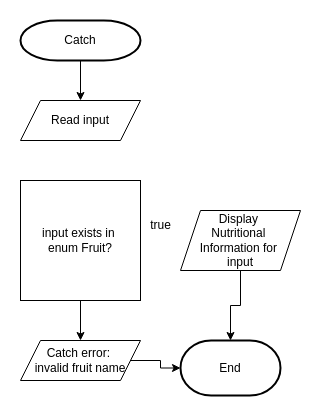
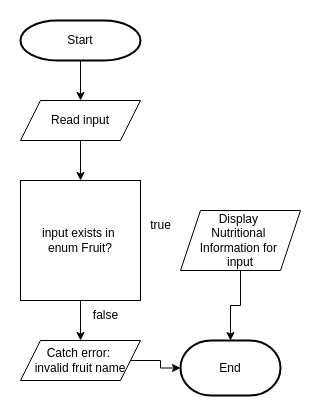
node "Catch": label "Catch" -> "Start"
edge "Read input" -> "input exists in enum Fruit?": added
node "false": added
